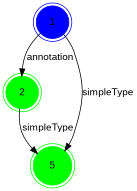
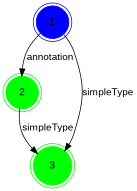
node "5": label "5" -> "3"
